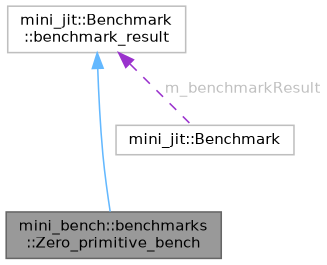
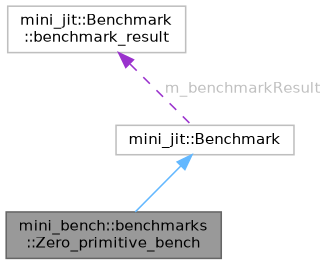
edge "mini_bench::benchmarks ::Zero_primitive_bench" -> "mini_jit::Benchmark ::benchmark_result": now "mini_bench::benchmarks ::Zero_primitive_bench" -> "mini_jit::Benchmark"
